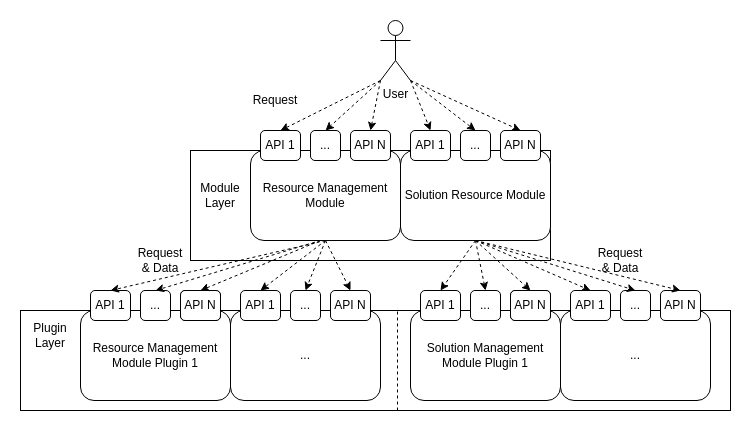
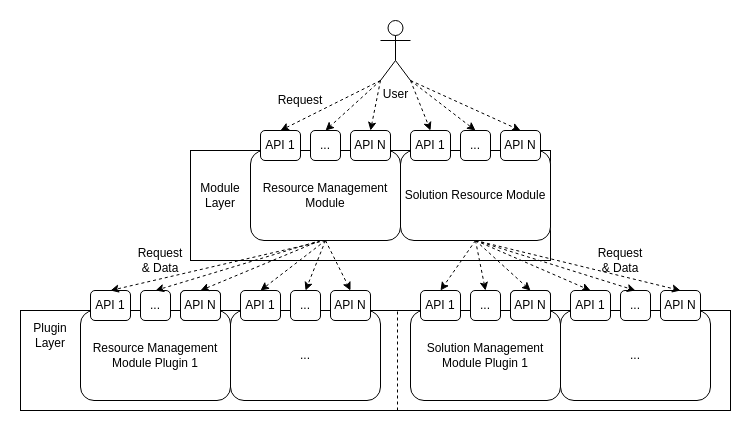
node "Request": moved (276, 101) -> (301, 101)
